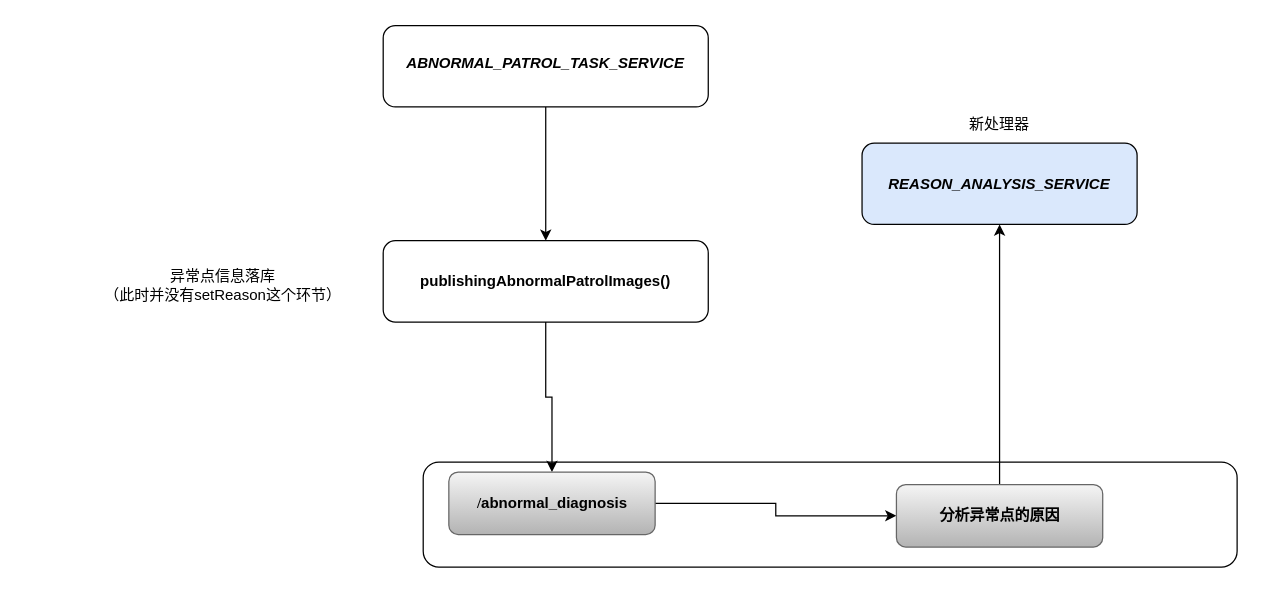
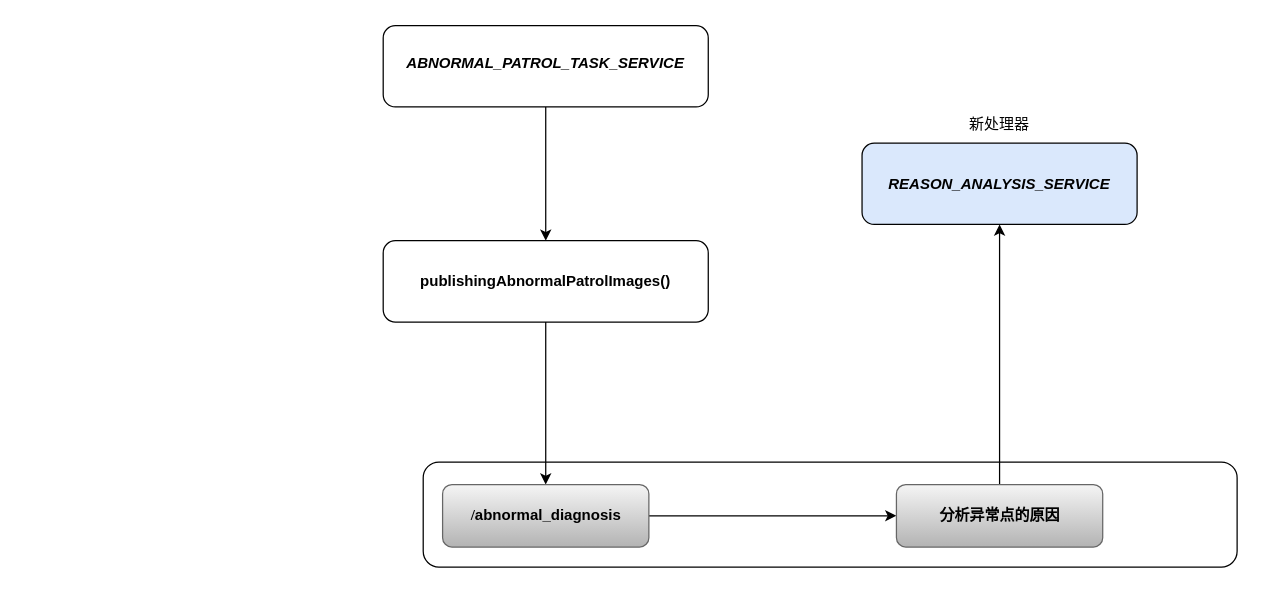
node "异常点信息落库 （此时并没有setReason这个环节）": removed
node "/abnormal_diagnosis": moved (552, 503) -> (546, 516)
